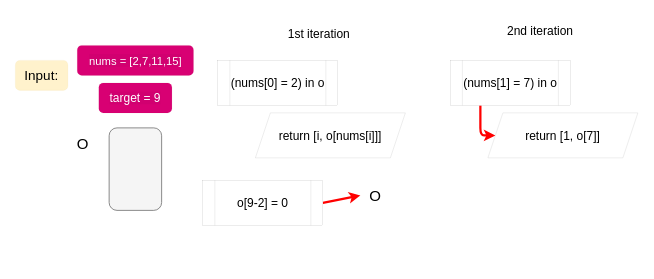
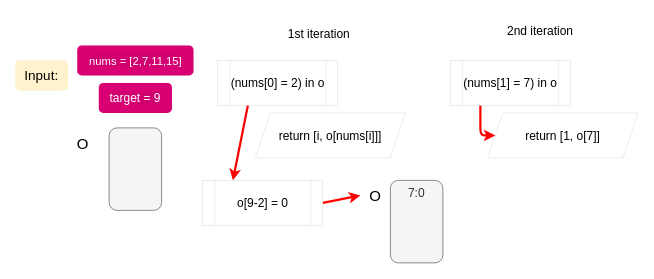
edge "(nums[0] = 2) in o" -> "o[9-2] = 0": added
node "7:0": added
